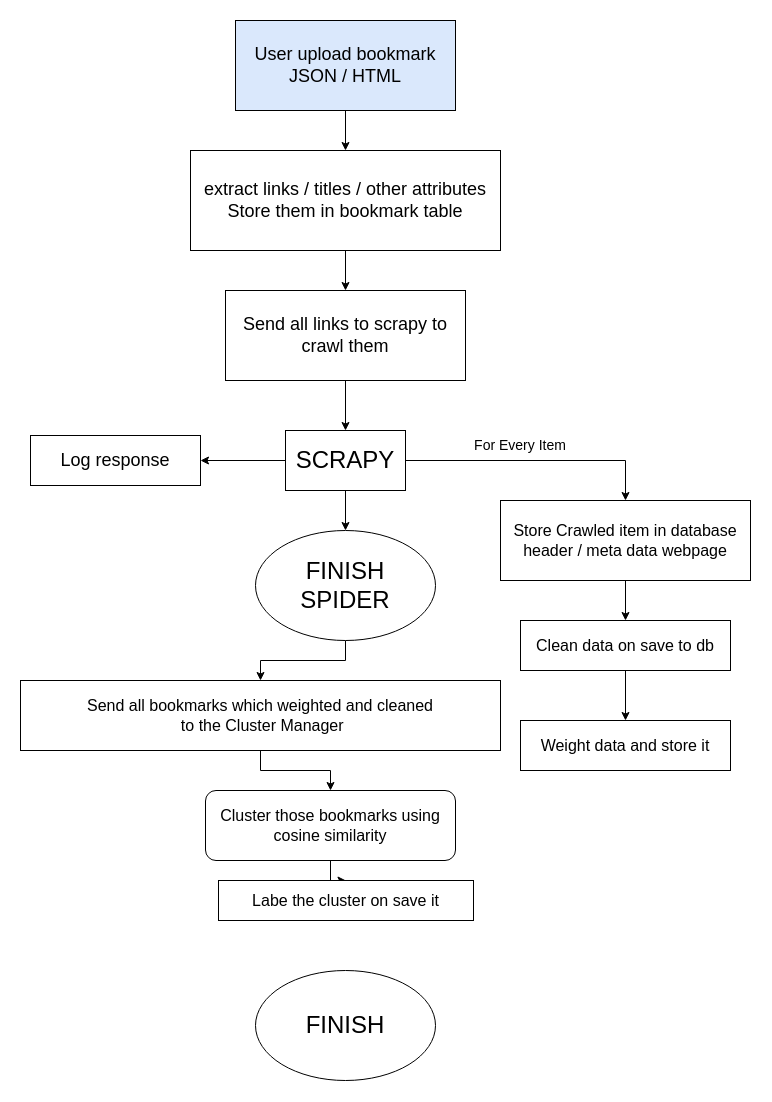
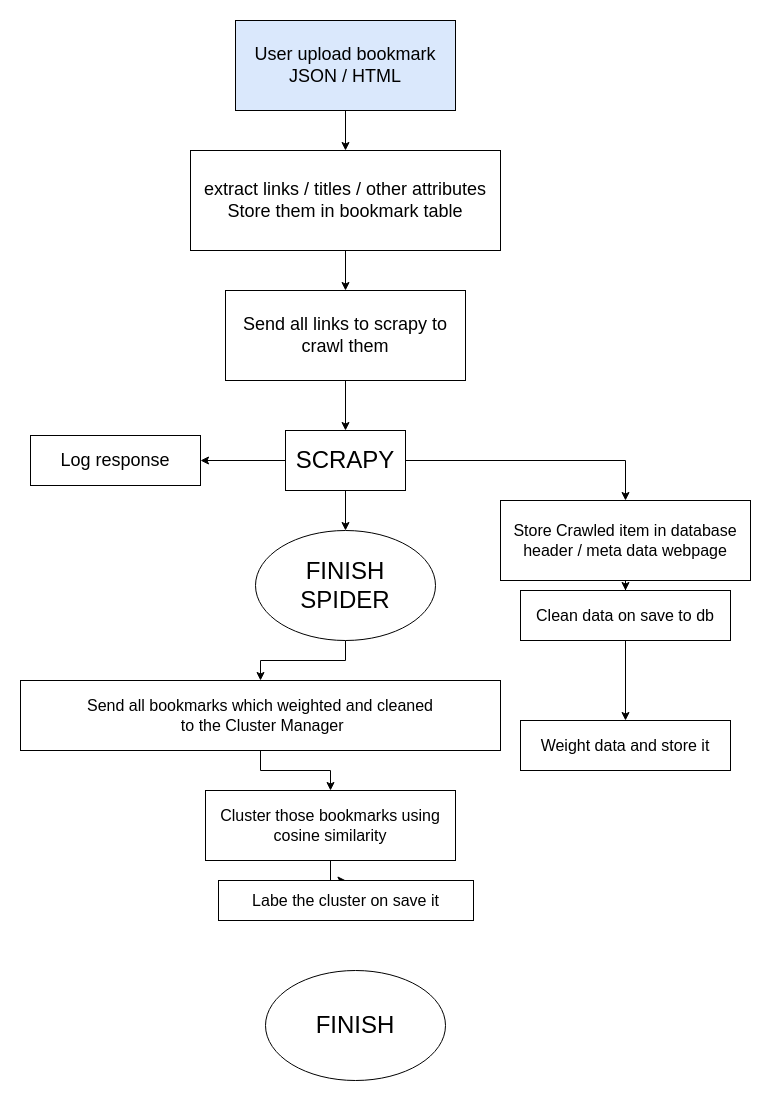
node "For Every Item": removed
node "Clean data on save to db": moved (626, 646) -> (626, 616)
node "Cluster those bookmarks using cosine similarity": shape rounded rectangle -> rectangle
node "FINISH": moved (346, 1026) -> (356, 1026)
